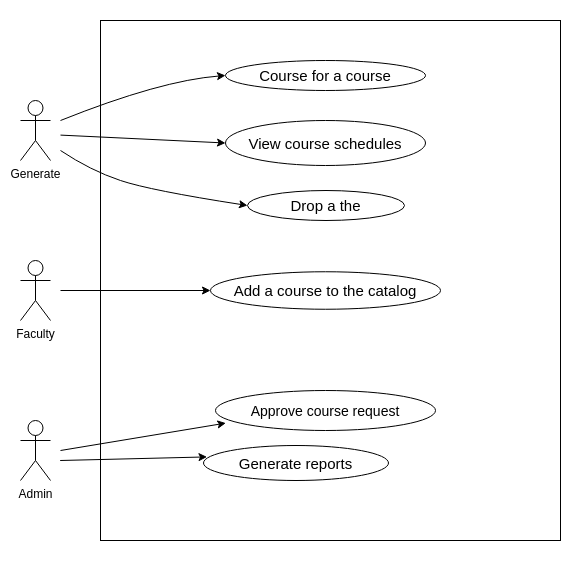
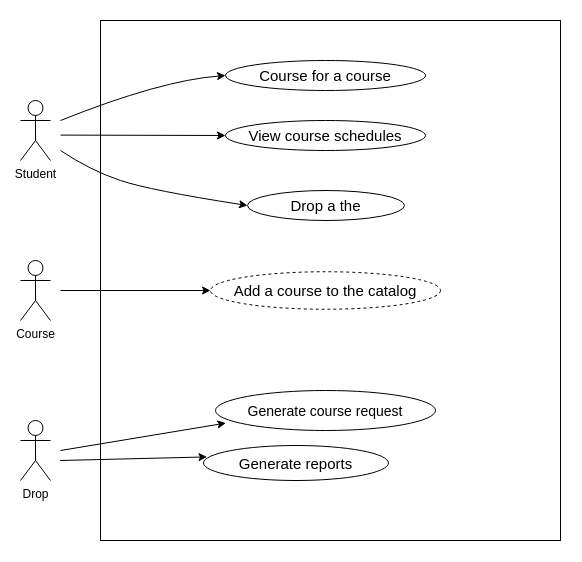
node "View course schedules": size 200x45 -> 200x30
node "Generate": label "Generate" -> "Student"
node "Add a course to the catalog": style solid -> dashed
node "Faculty": label "Faculty" -> "Course"
node "Approve course request": label "Approve course request" -> "Generate course request"
node "Admin": label "Admin" -> "Drop"
